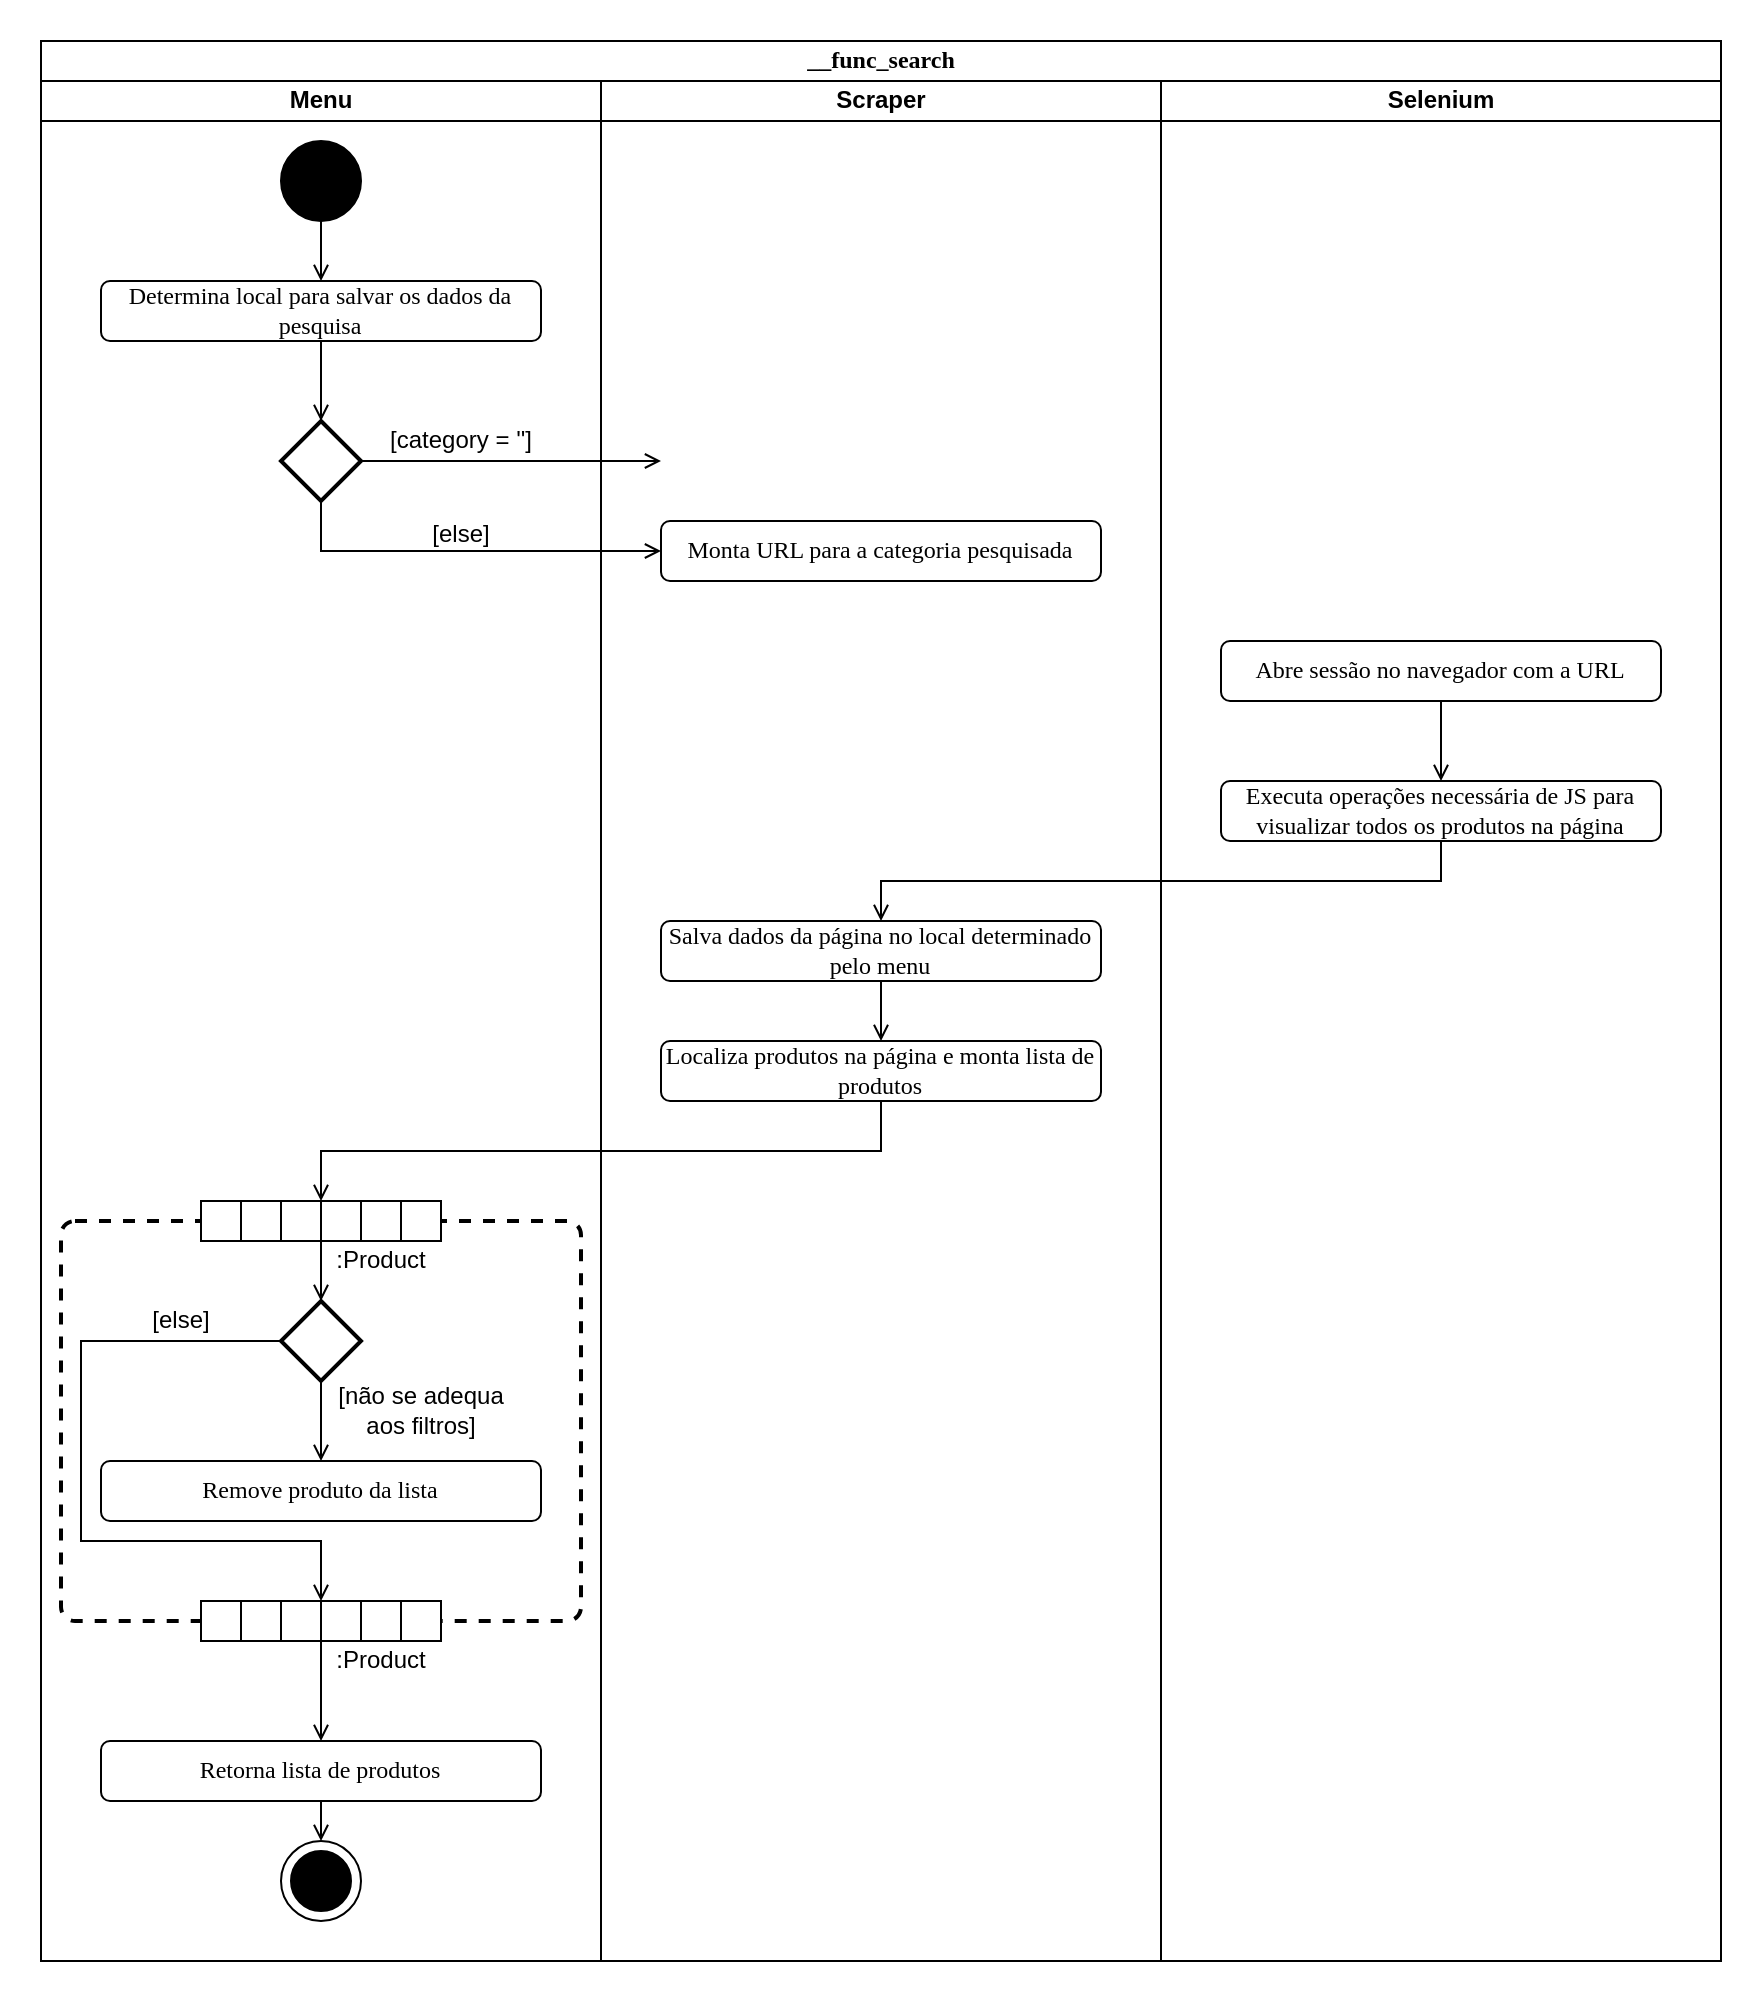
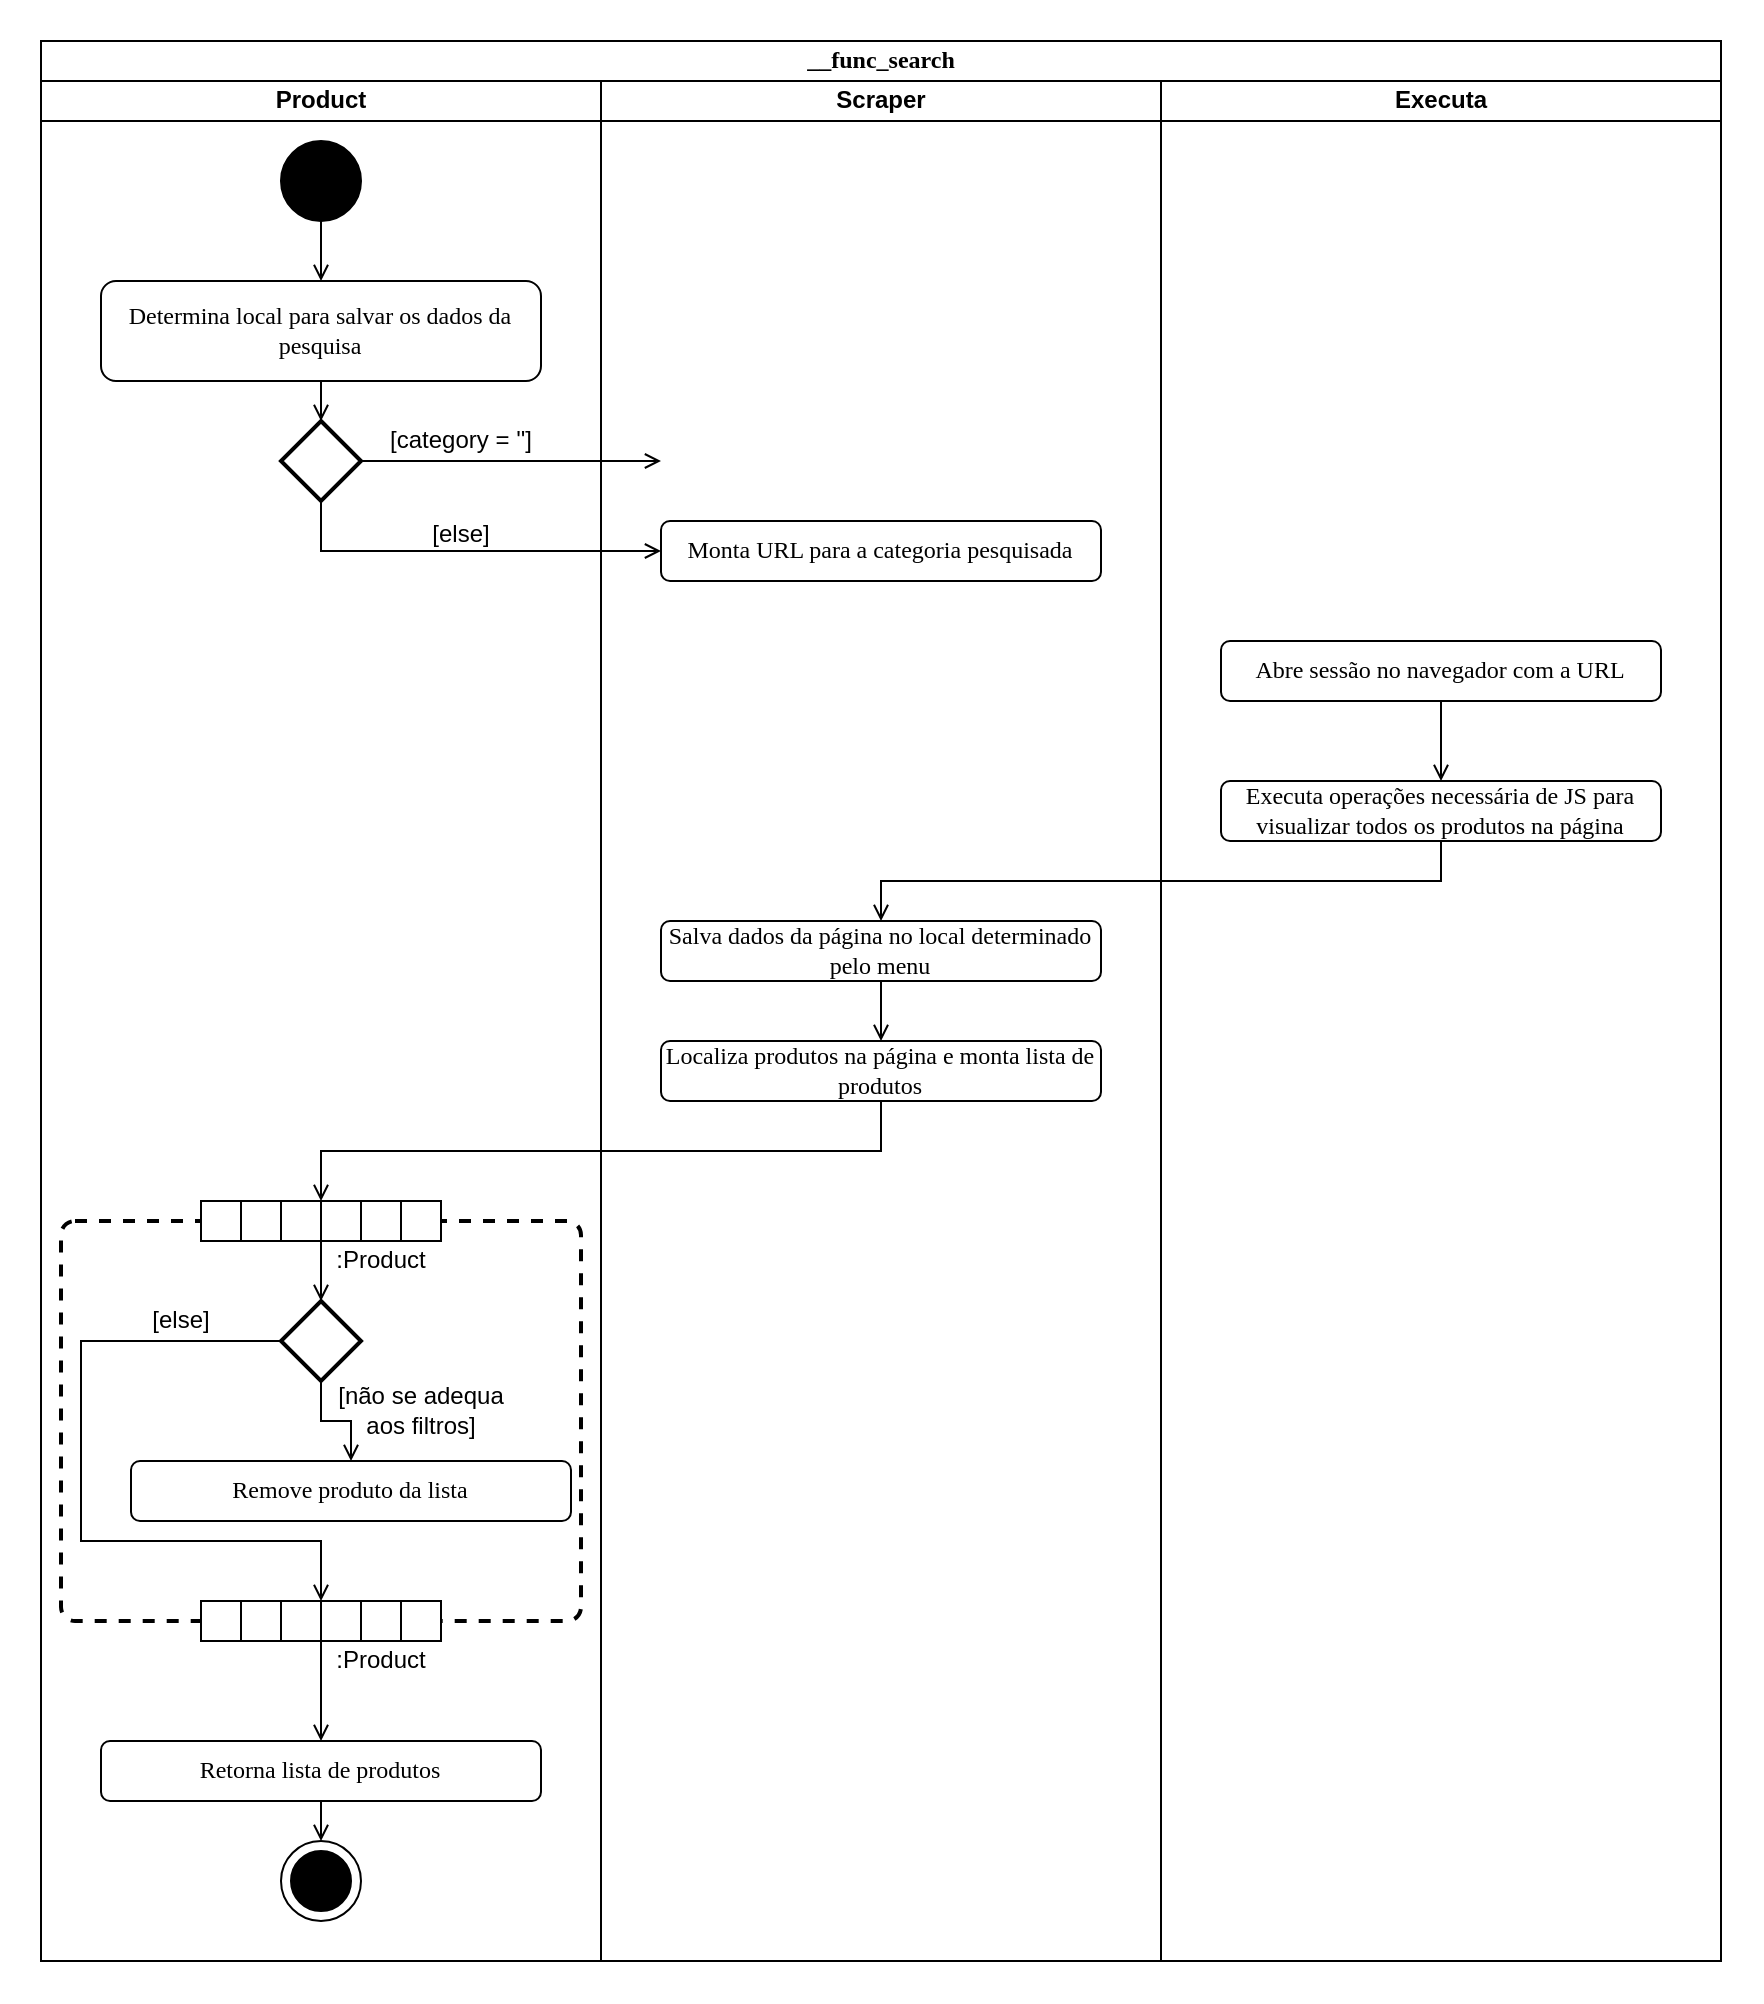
node "Menu": label "Menu" -> "Product"
node "Selenium": label "Selenium" -> "Executa"
node "Determina local para salvar os dados da pesquisa": size 440x60 -> 440x100
node "Remove produto da lista": moved (321, 1491) -> (351, 1491)
